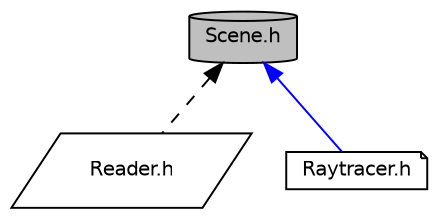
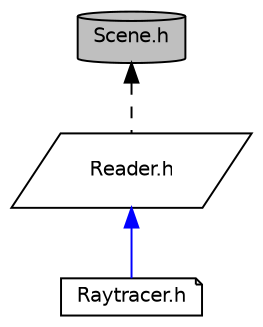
edge "Raytracer.h" -> "Scene.h": now "Raytracer.h" -> "Reader.h"
